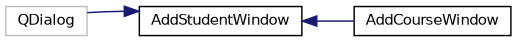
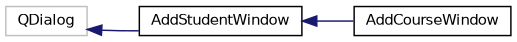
edge "QDialog" -> "AddStudentWindow": reversed
